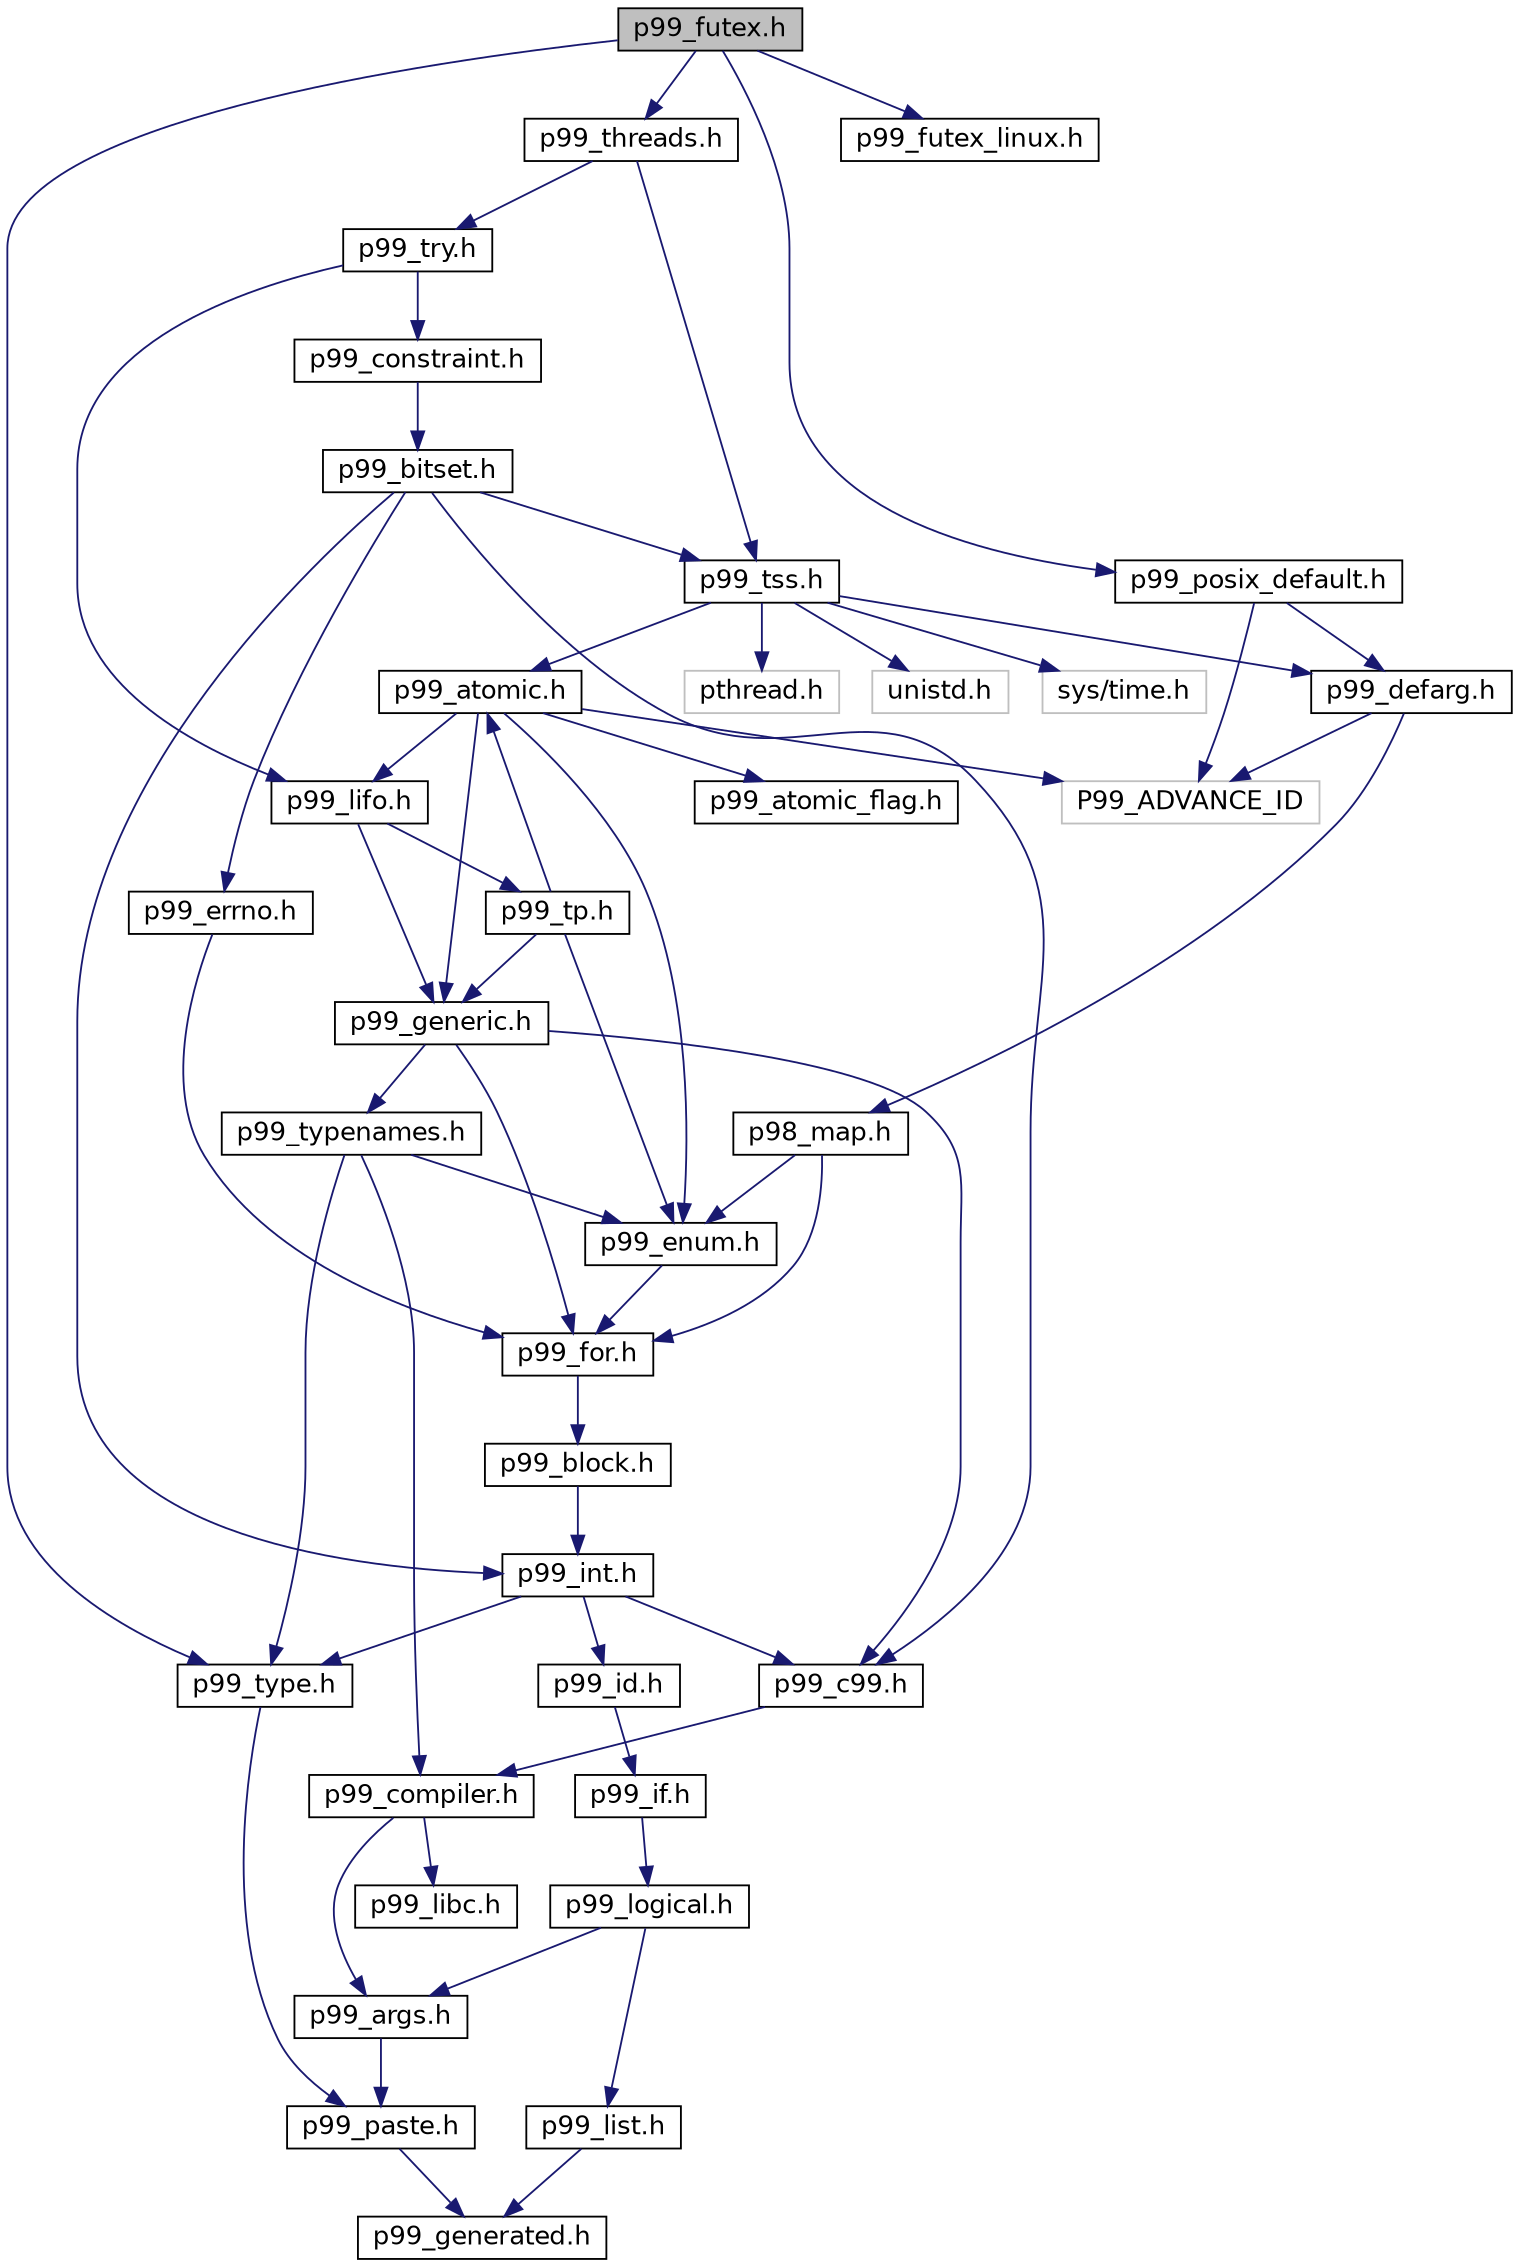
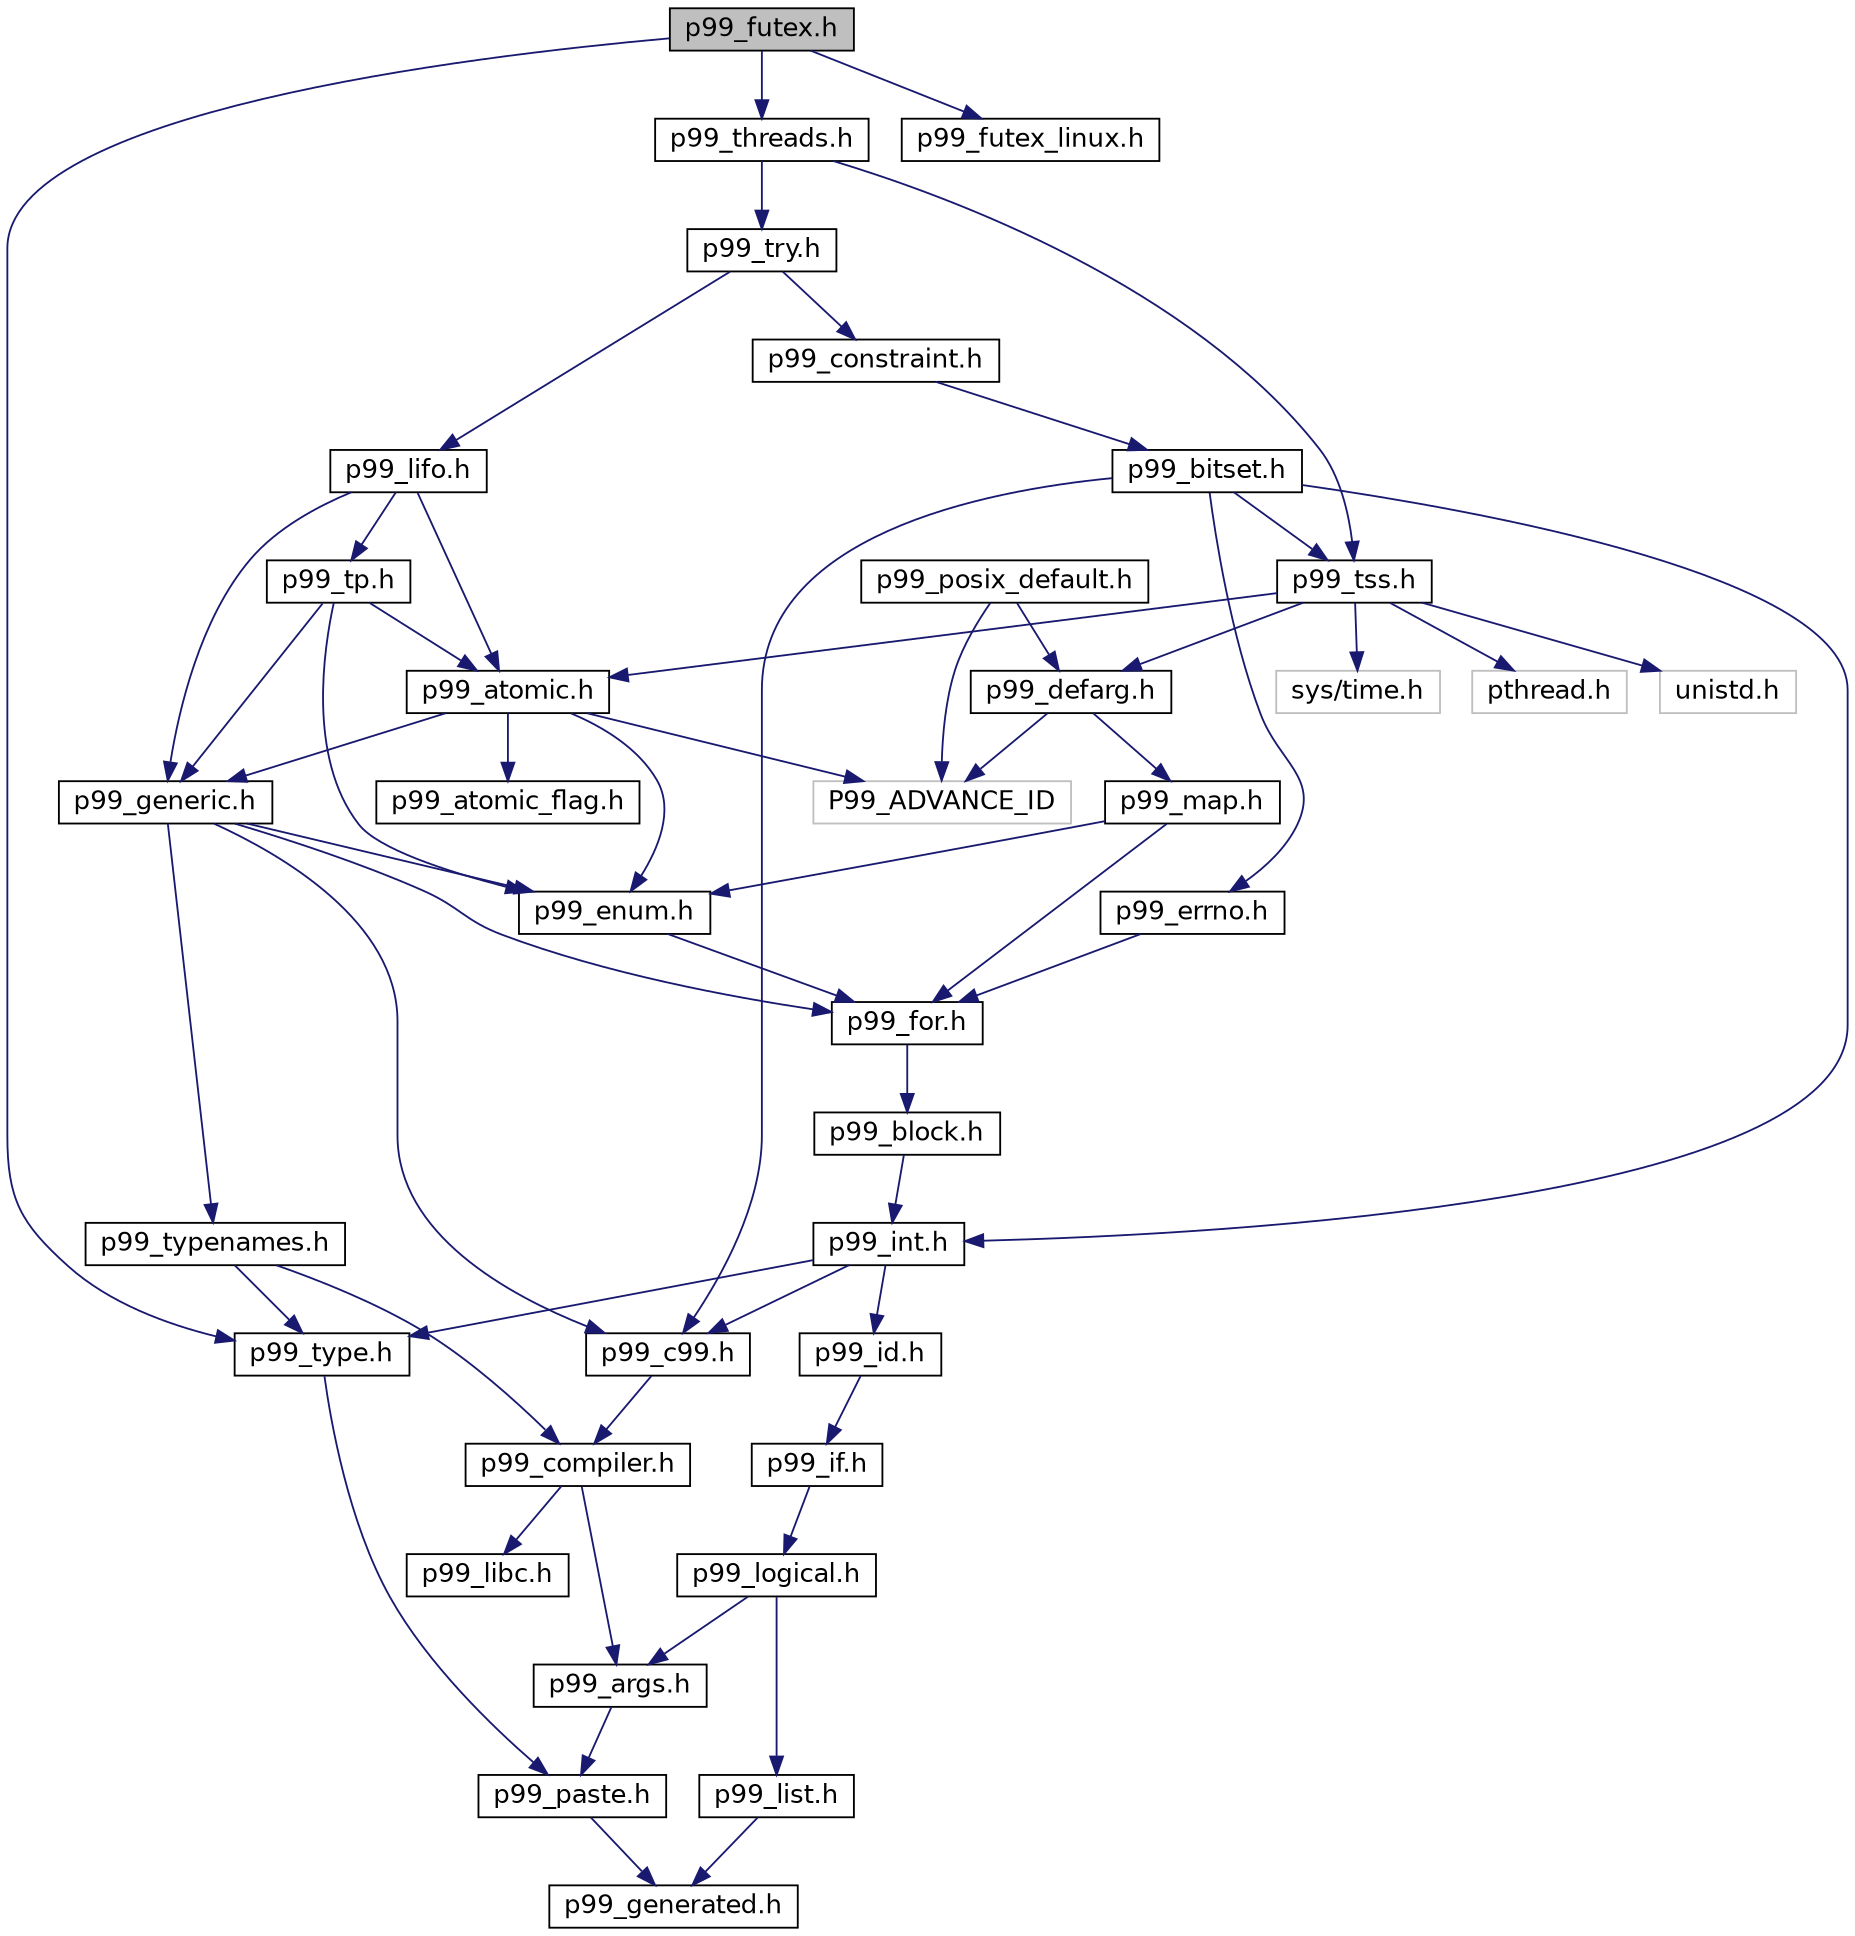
edge "p99_futex.h" -> "p99_posix_default.h": removed
edge "p99_atomic.h" -> "p99_lifo.h": reversed
node "p98_map.h": label "p98_map.h" -> "p99_map.h"
edge "p99_typenames.h" -> "p99_enum.h": now "p99_generic.h" -> "p99_enum.h"
